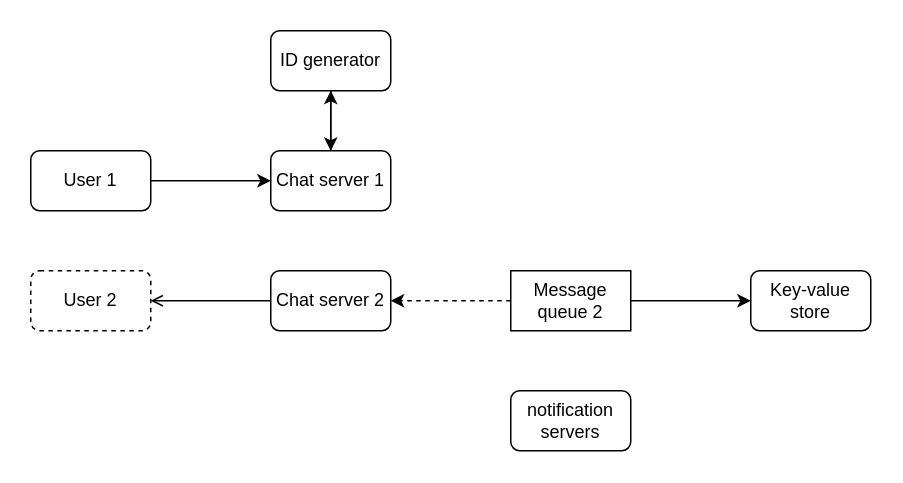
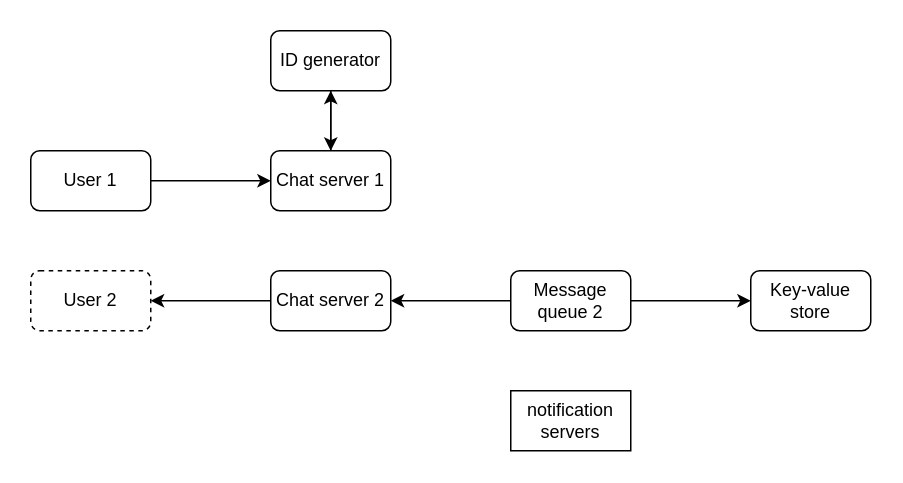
edge "Chat server 2" -> "User 2": arrowhead open -> classic
edge "Message queue 2" -> "Chat server 2": style dashed -> solid
node "Message queue 2": shape rectangle -> rounded rectangle
node "notification servers": shape rounded rectangle -> rectangle
